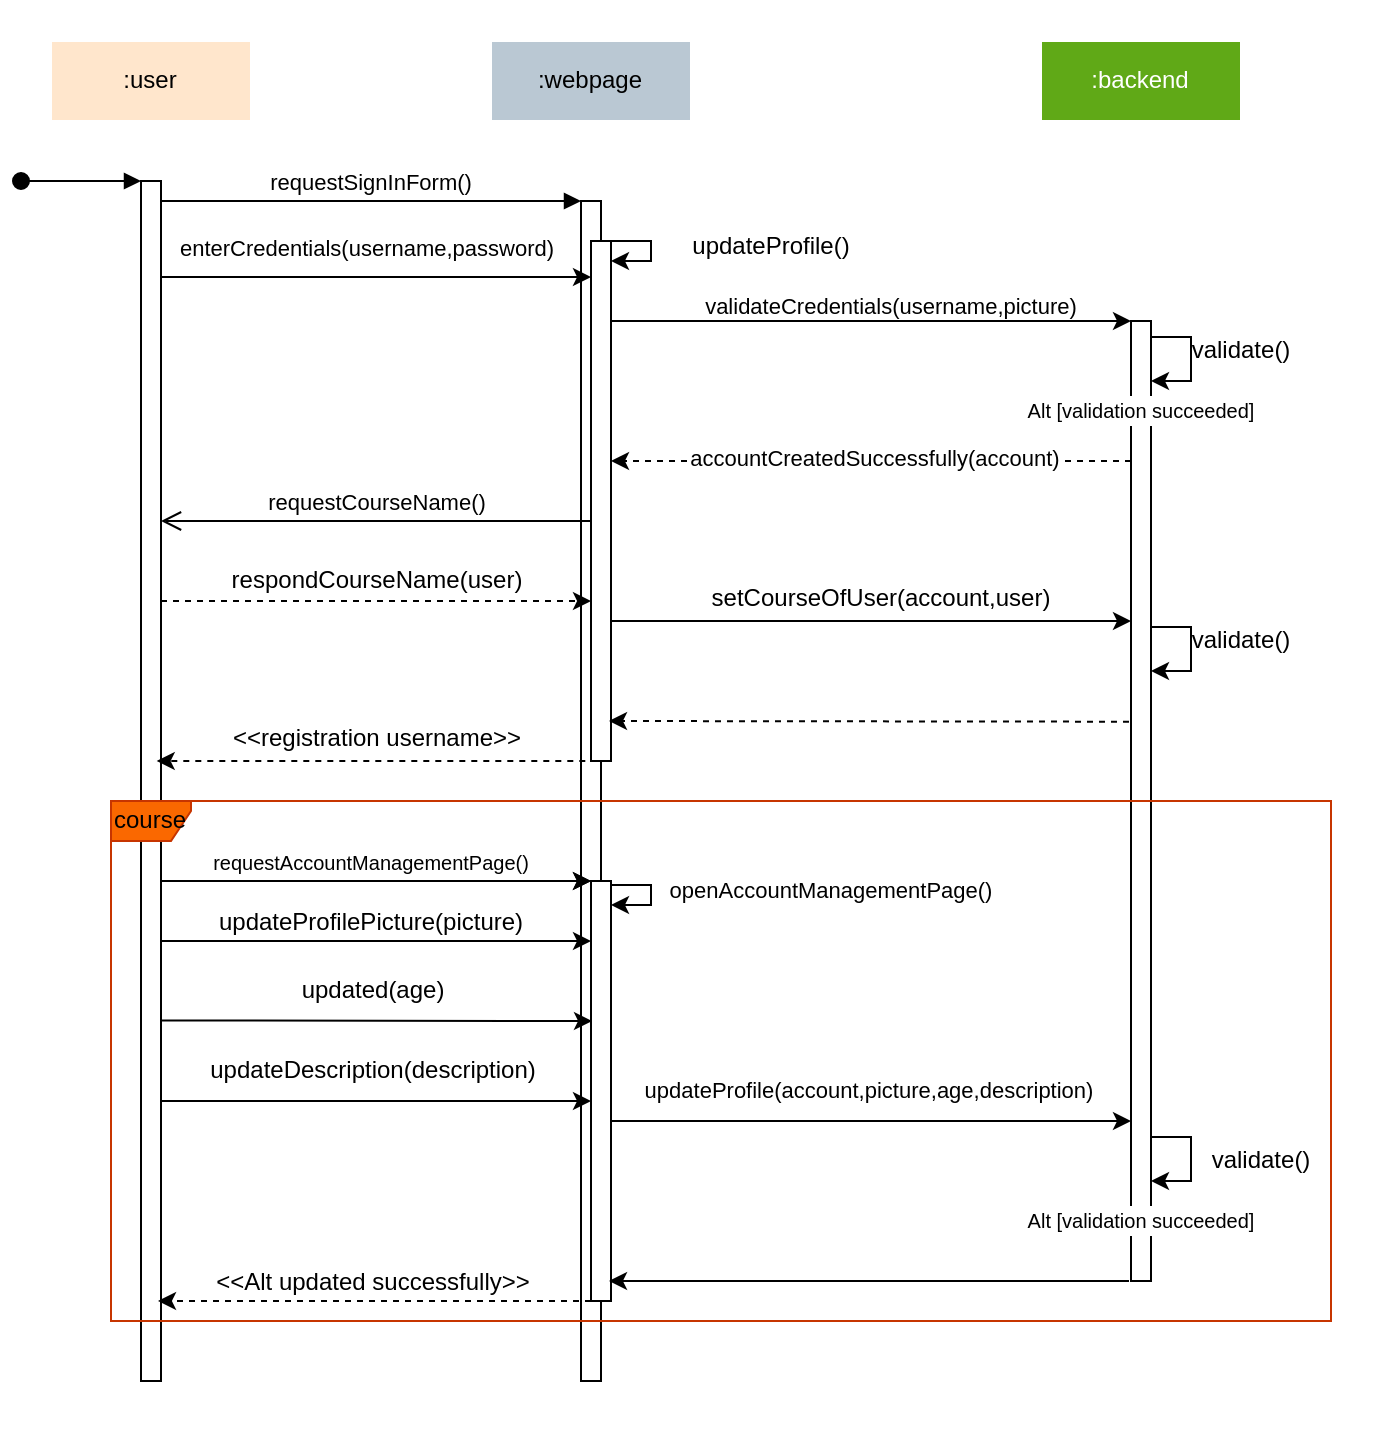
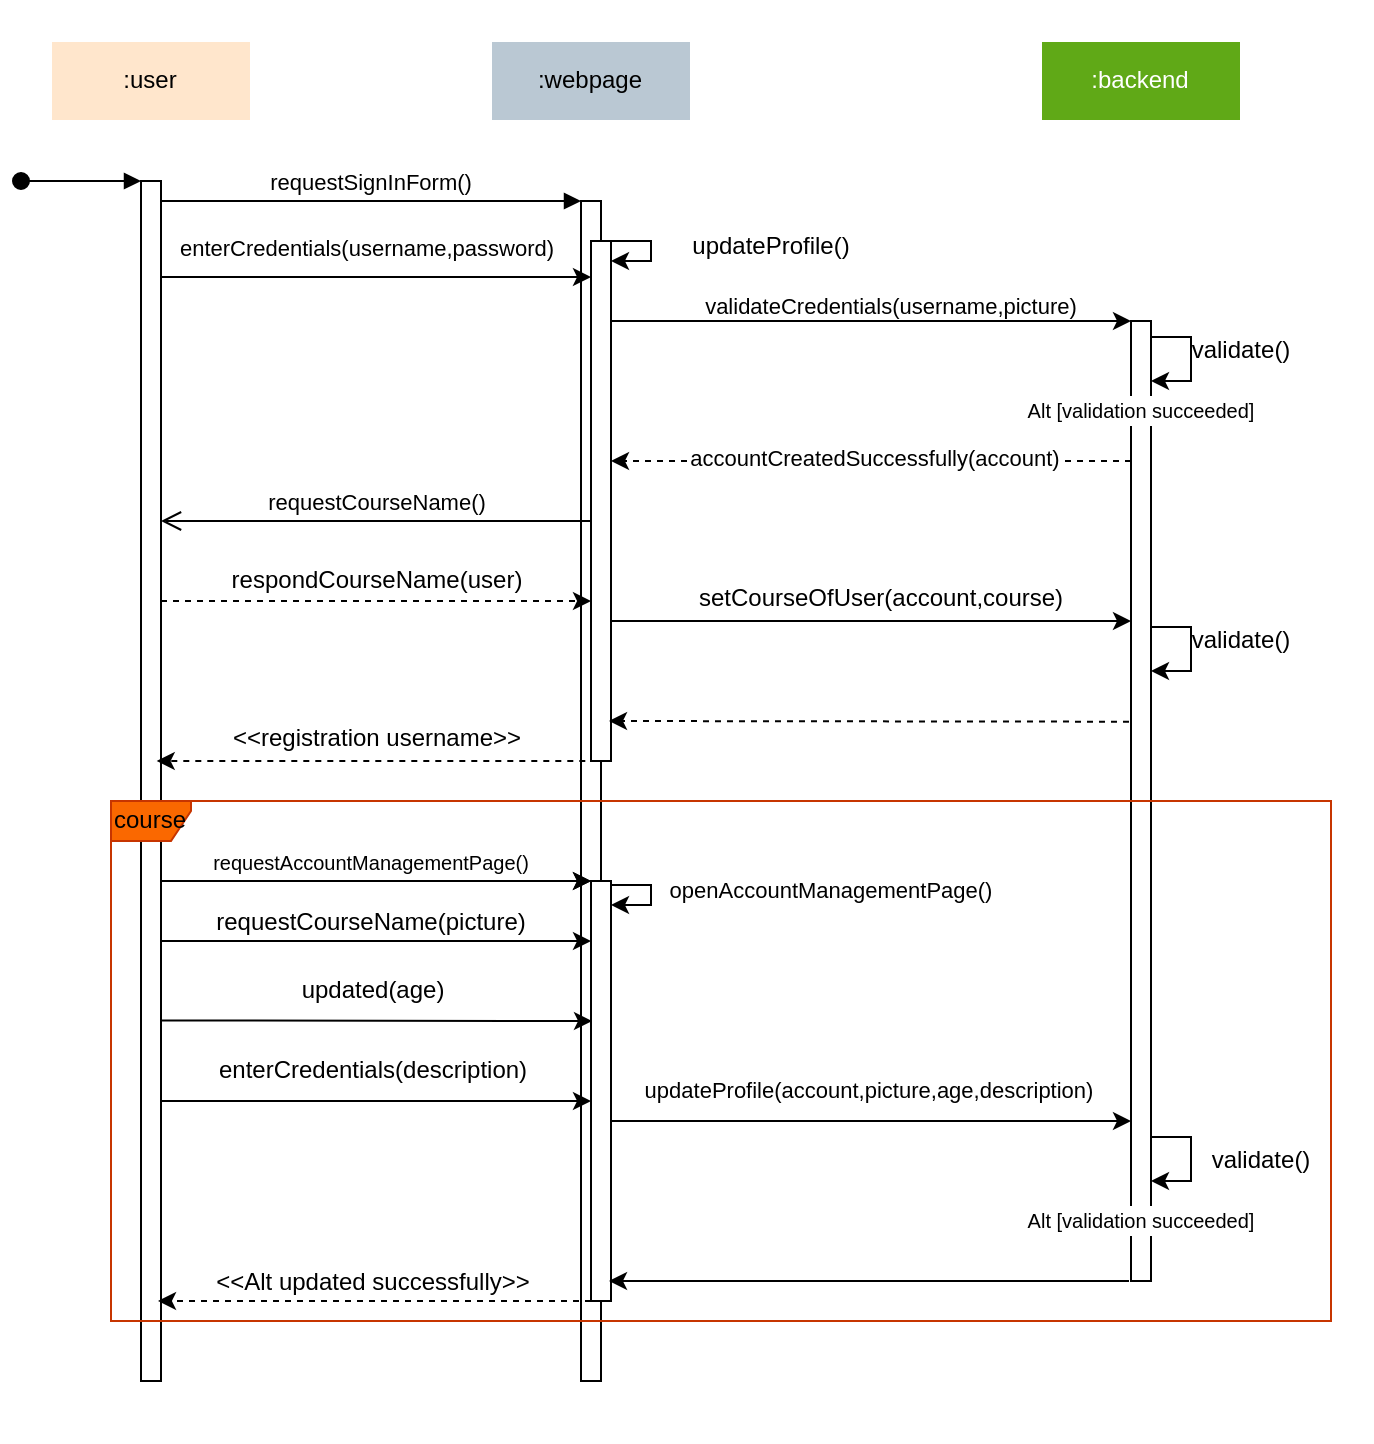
node "setCourseOfUser(account,user)": label "setCourseOfUser(account,user)" -> "setCourseOfUser(account,course)"
node "updateProfilePicture(picture)": label "updateProfilePicture(picture)" -> "requestCourseName(picture)"
node "updateDescription(description)": label "updateDescription(description)" -> "enterCredentials(description)"
